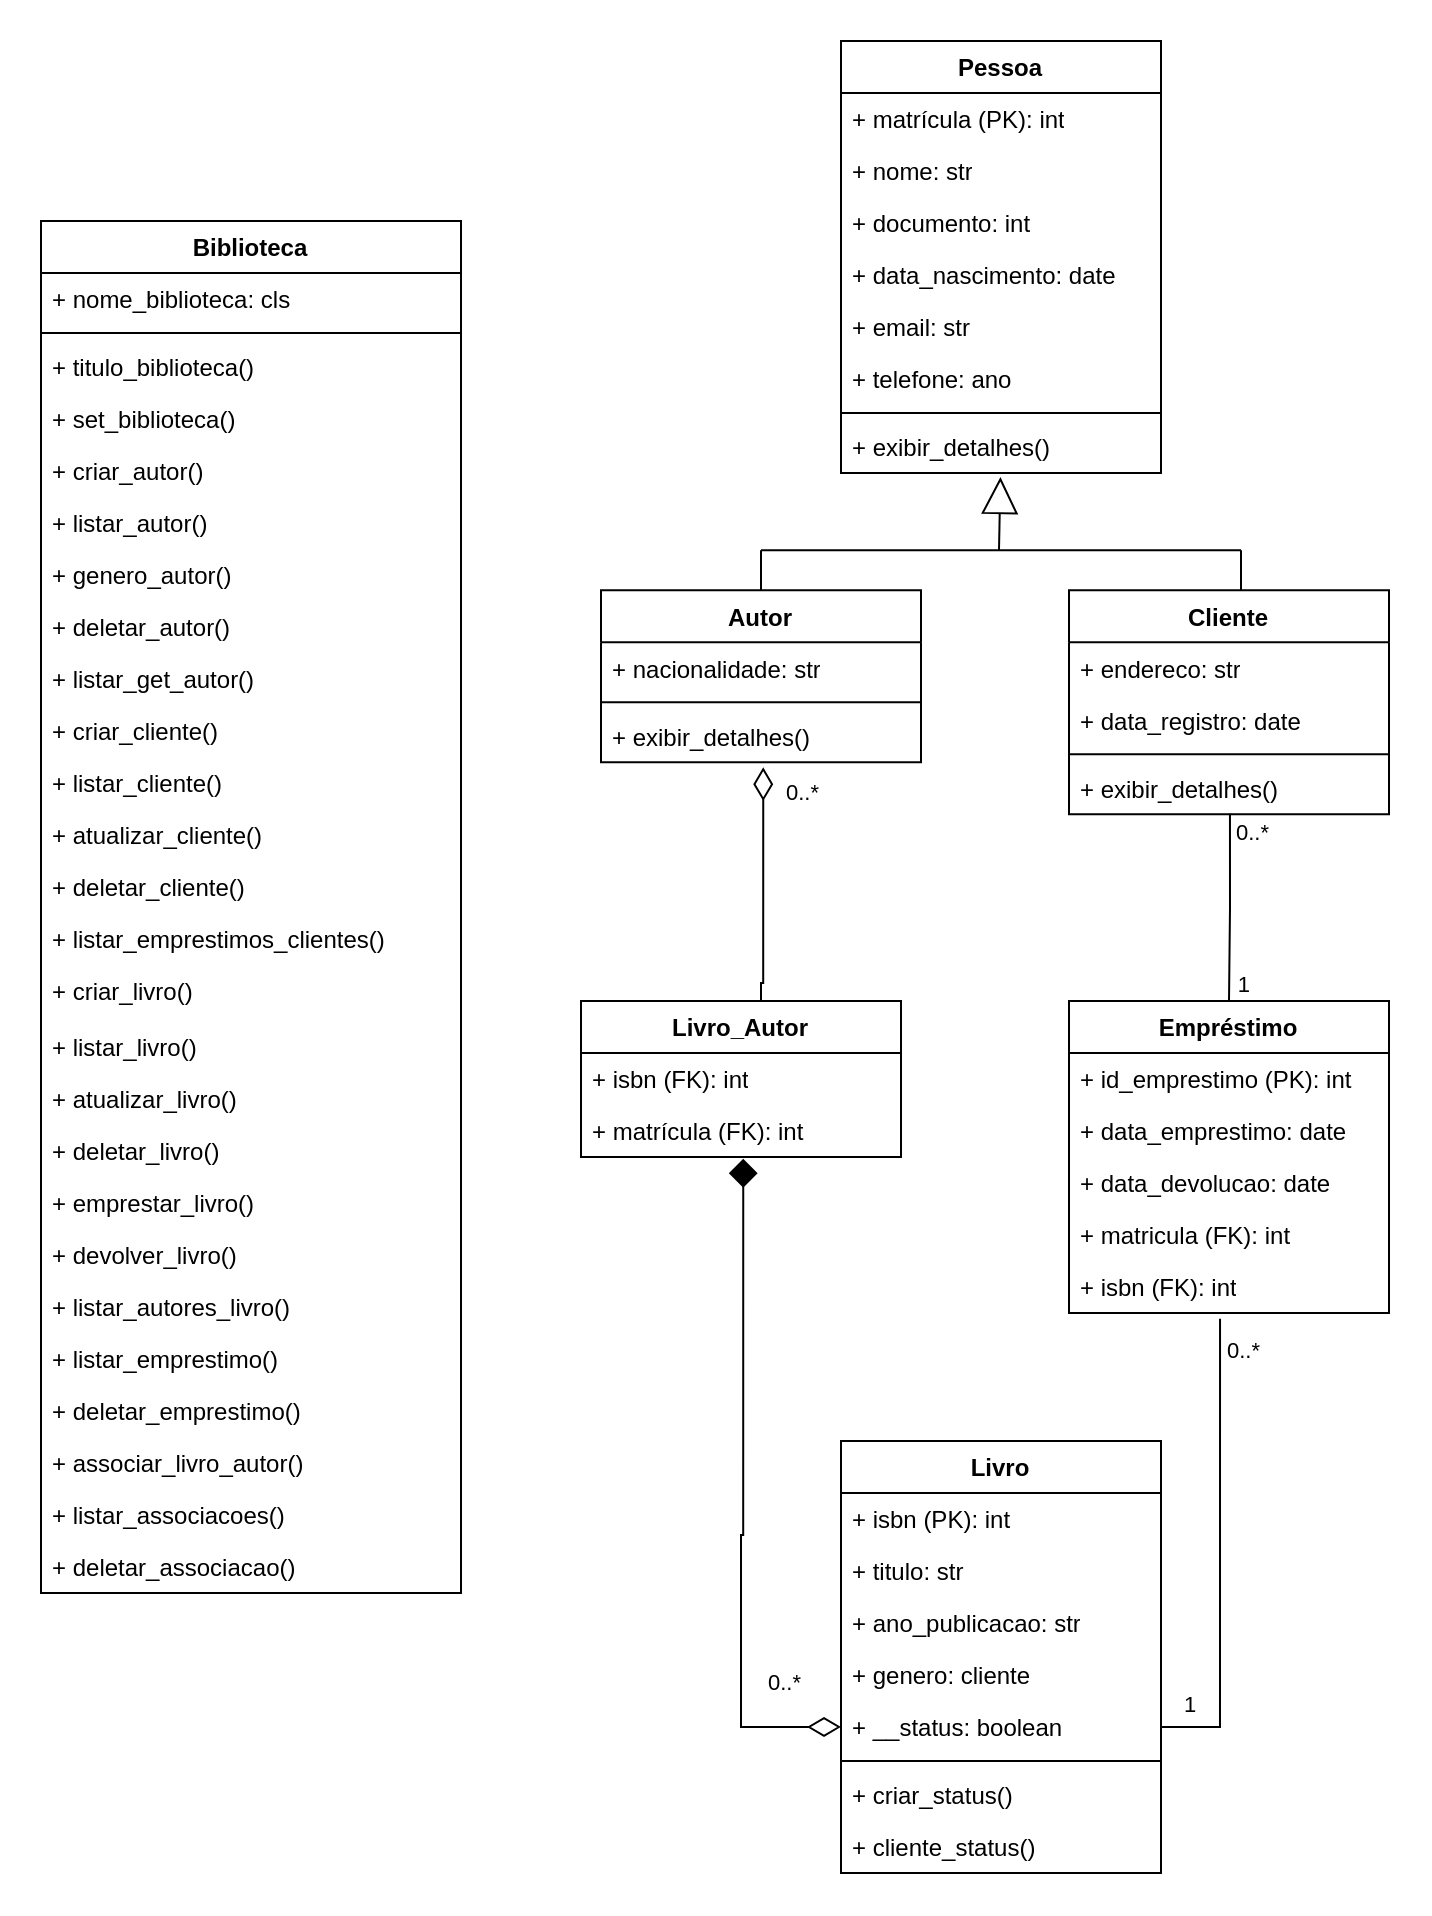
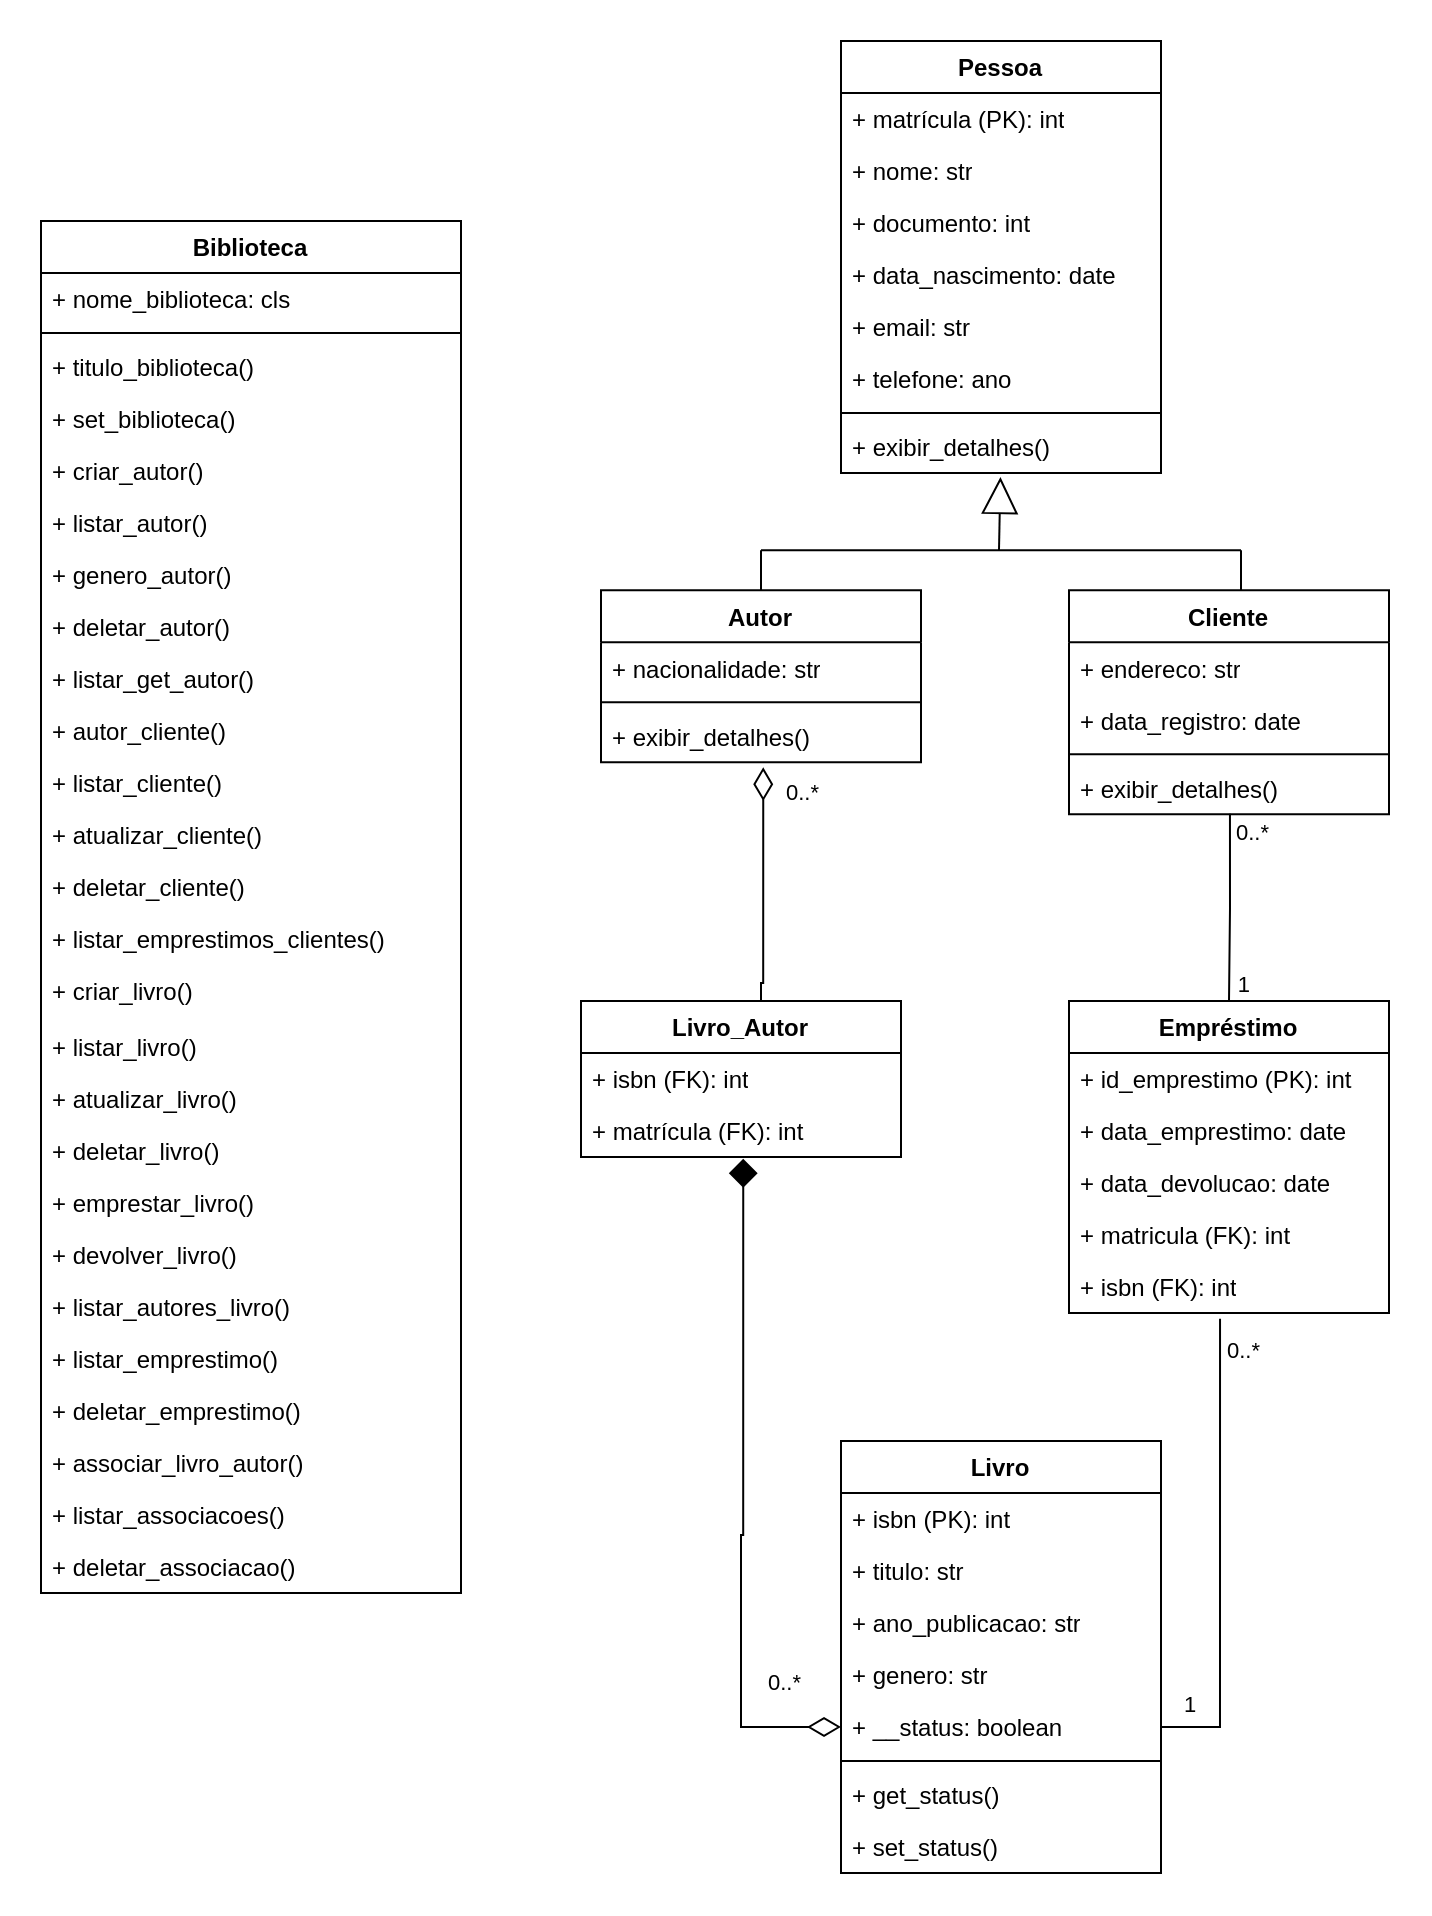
node "+ criar_cliente()": label "+ criar_cliente()" -> "+ autor_cliente()"
node "+ genero: cliente": label "+ genero: cliente" -> "+ genero: str"
node "+ criar_status()": label "+ criar_status()" -> "+ get_status()"
node "+ cliente_status()": label "+ cliente_status()" -> "+ set_status()"
